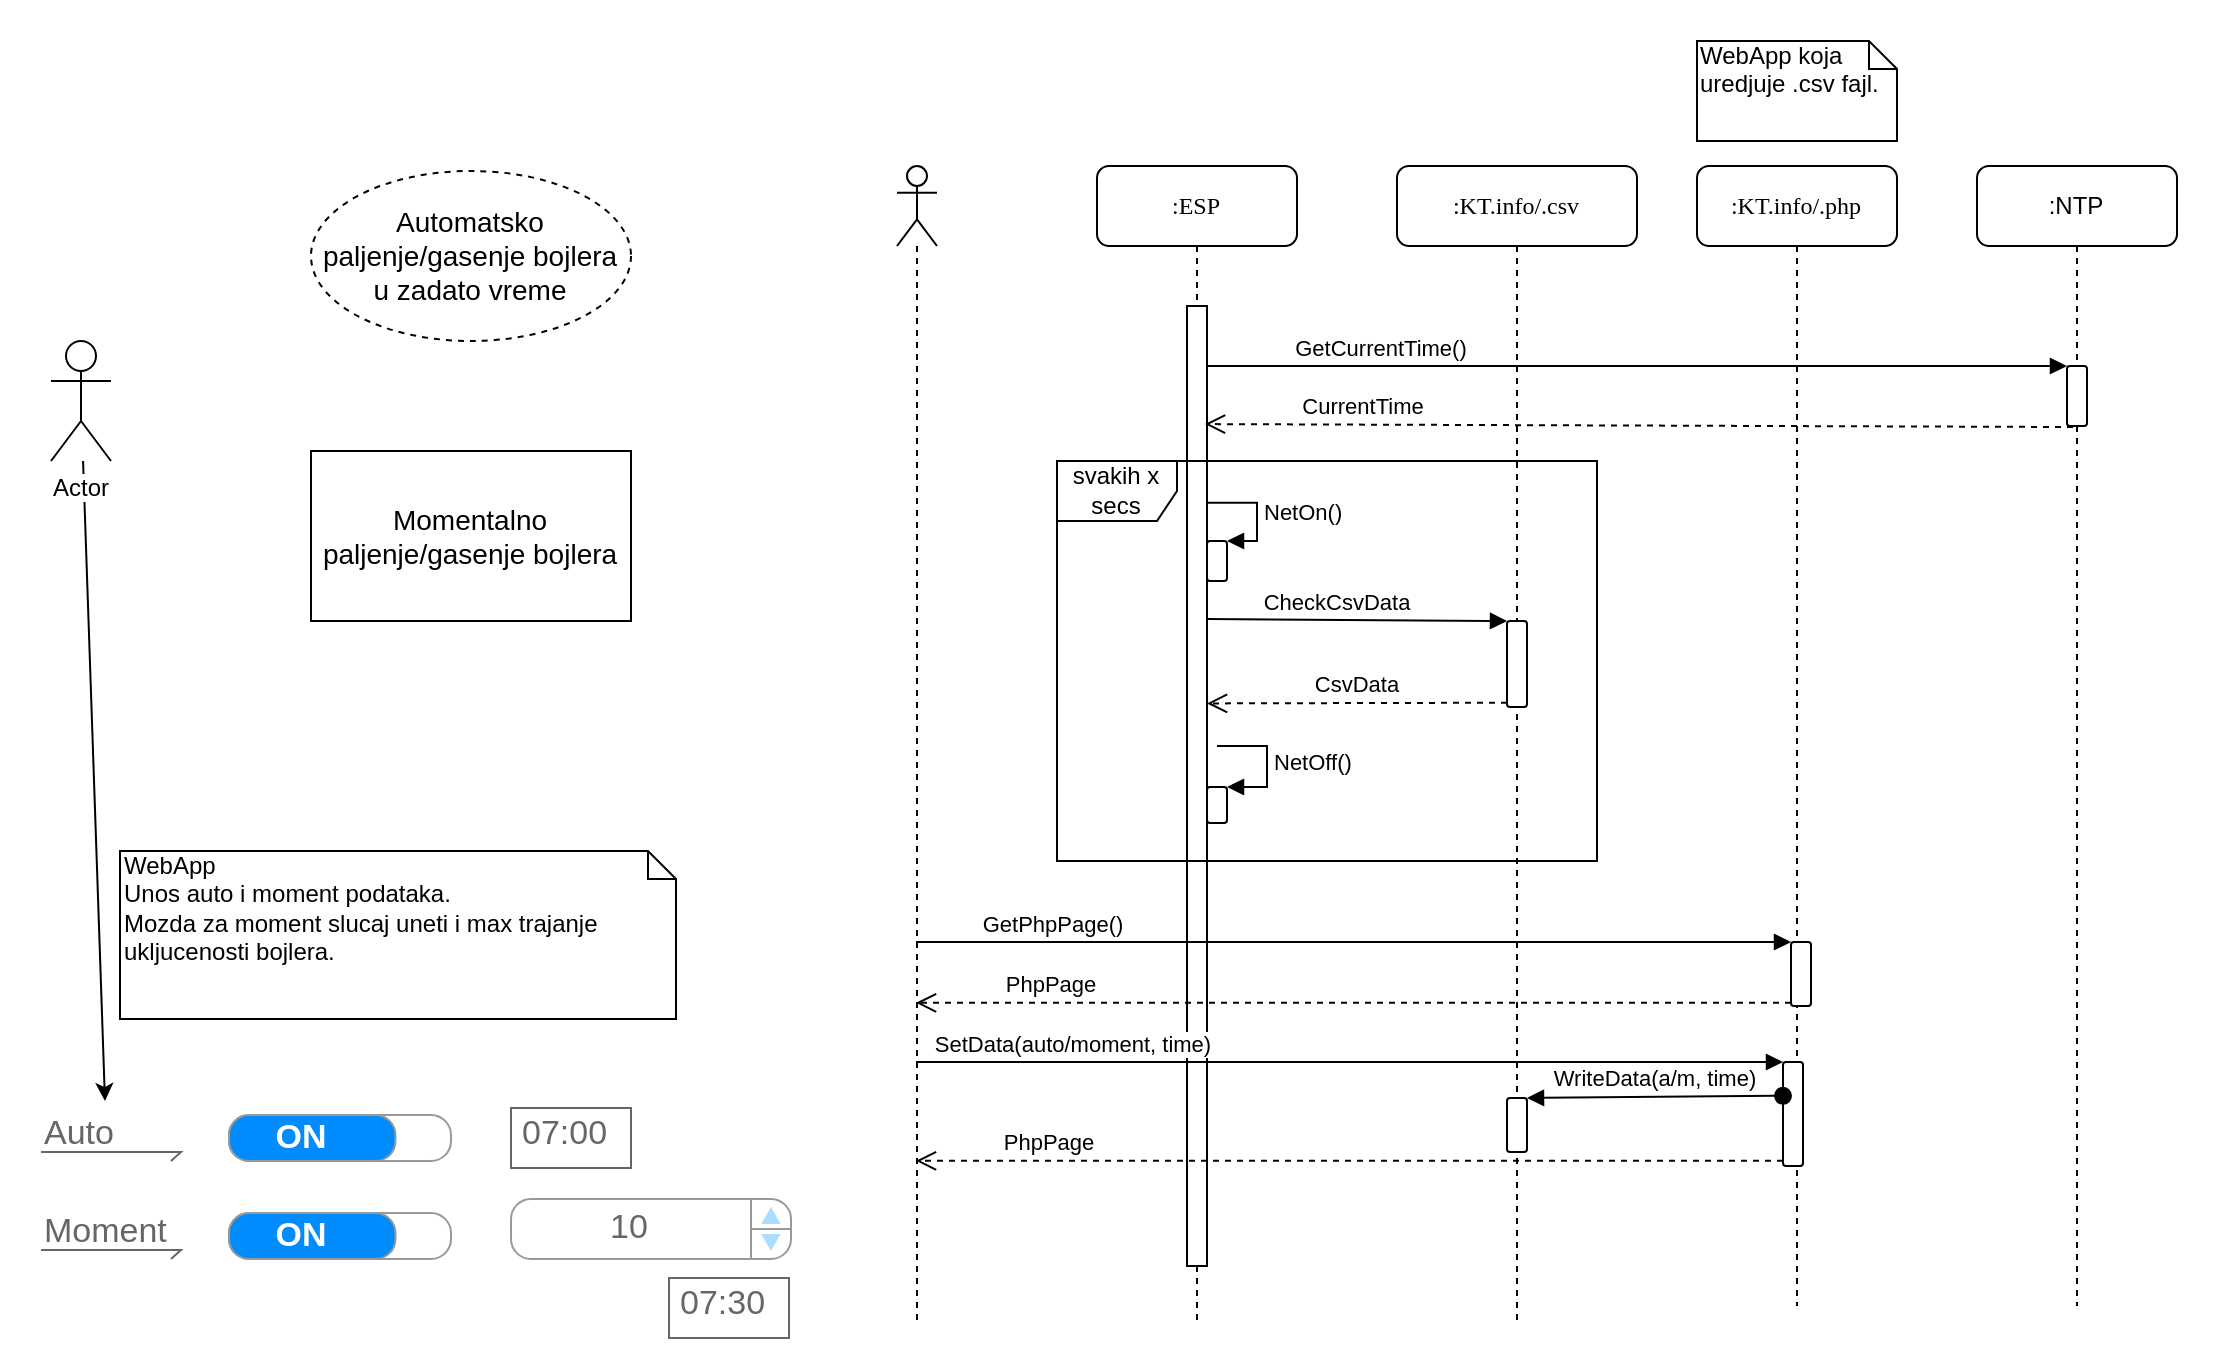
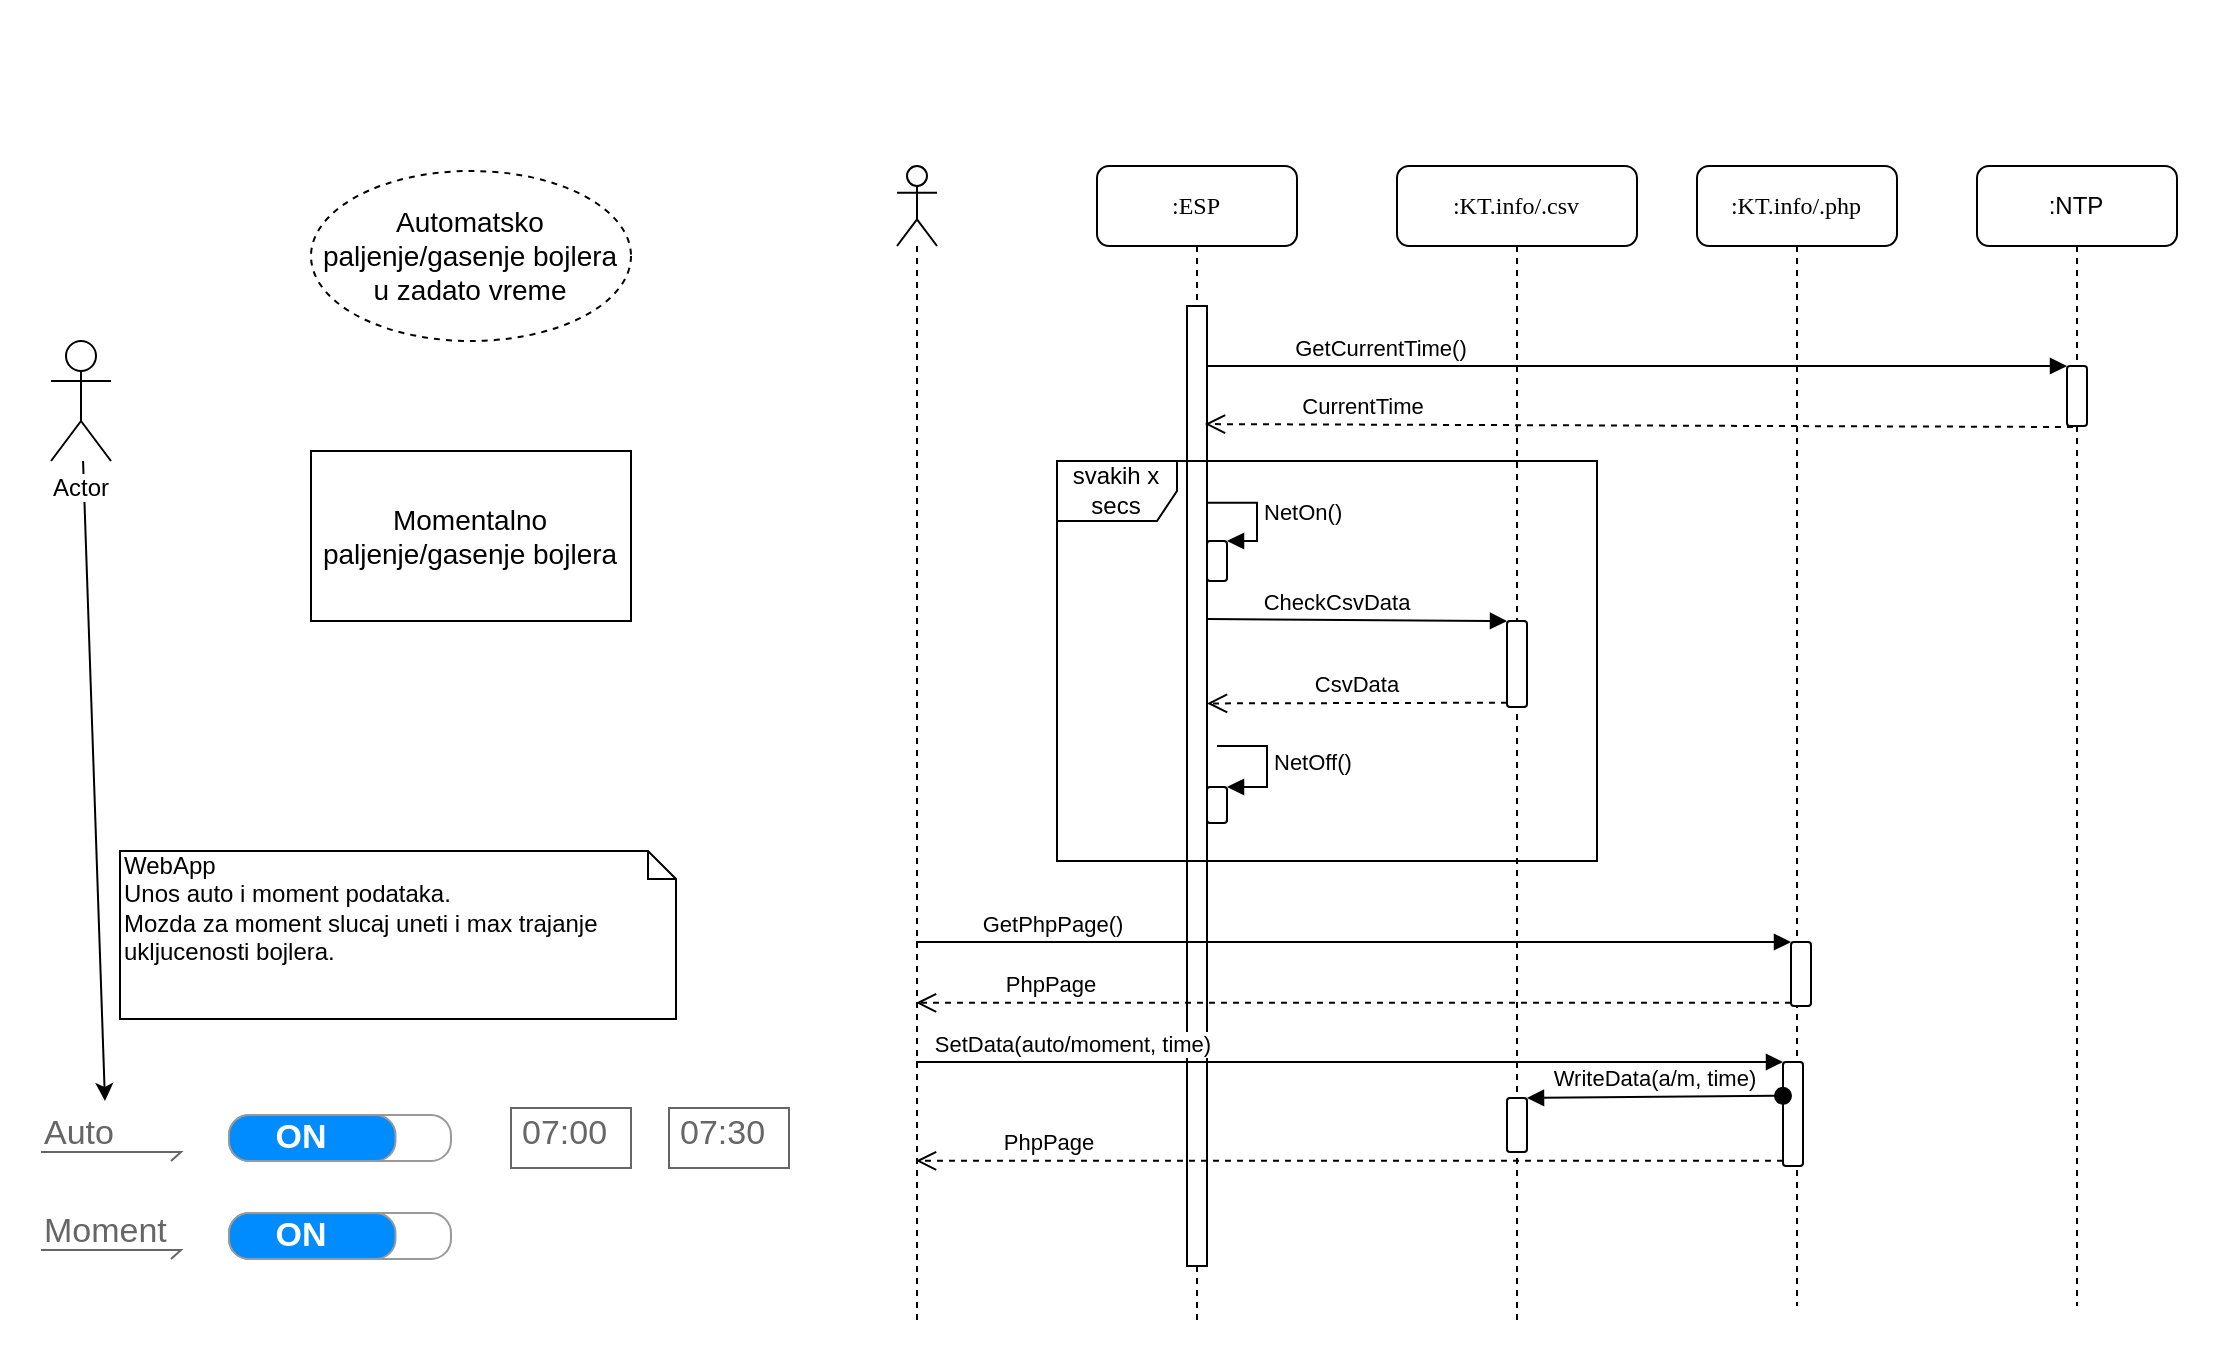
node "WebApp koja uredjuje .csv fajl.": removed
node "10": removed
node "07:30": moved (729, 1308) -> (729, 1138)
